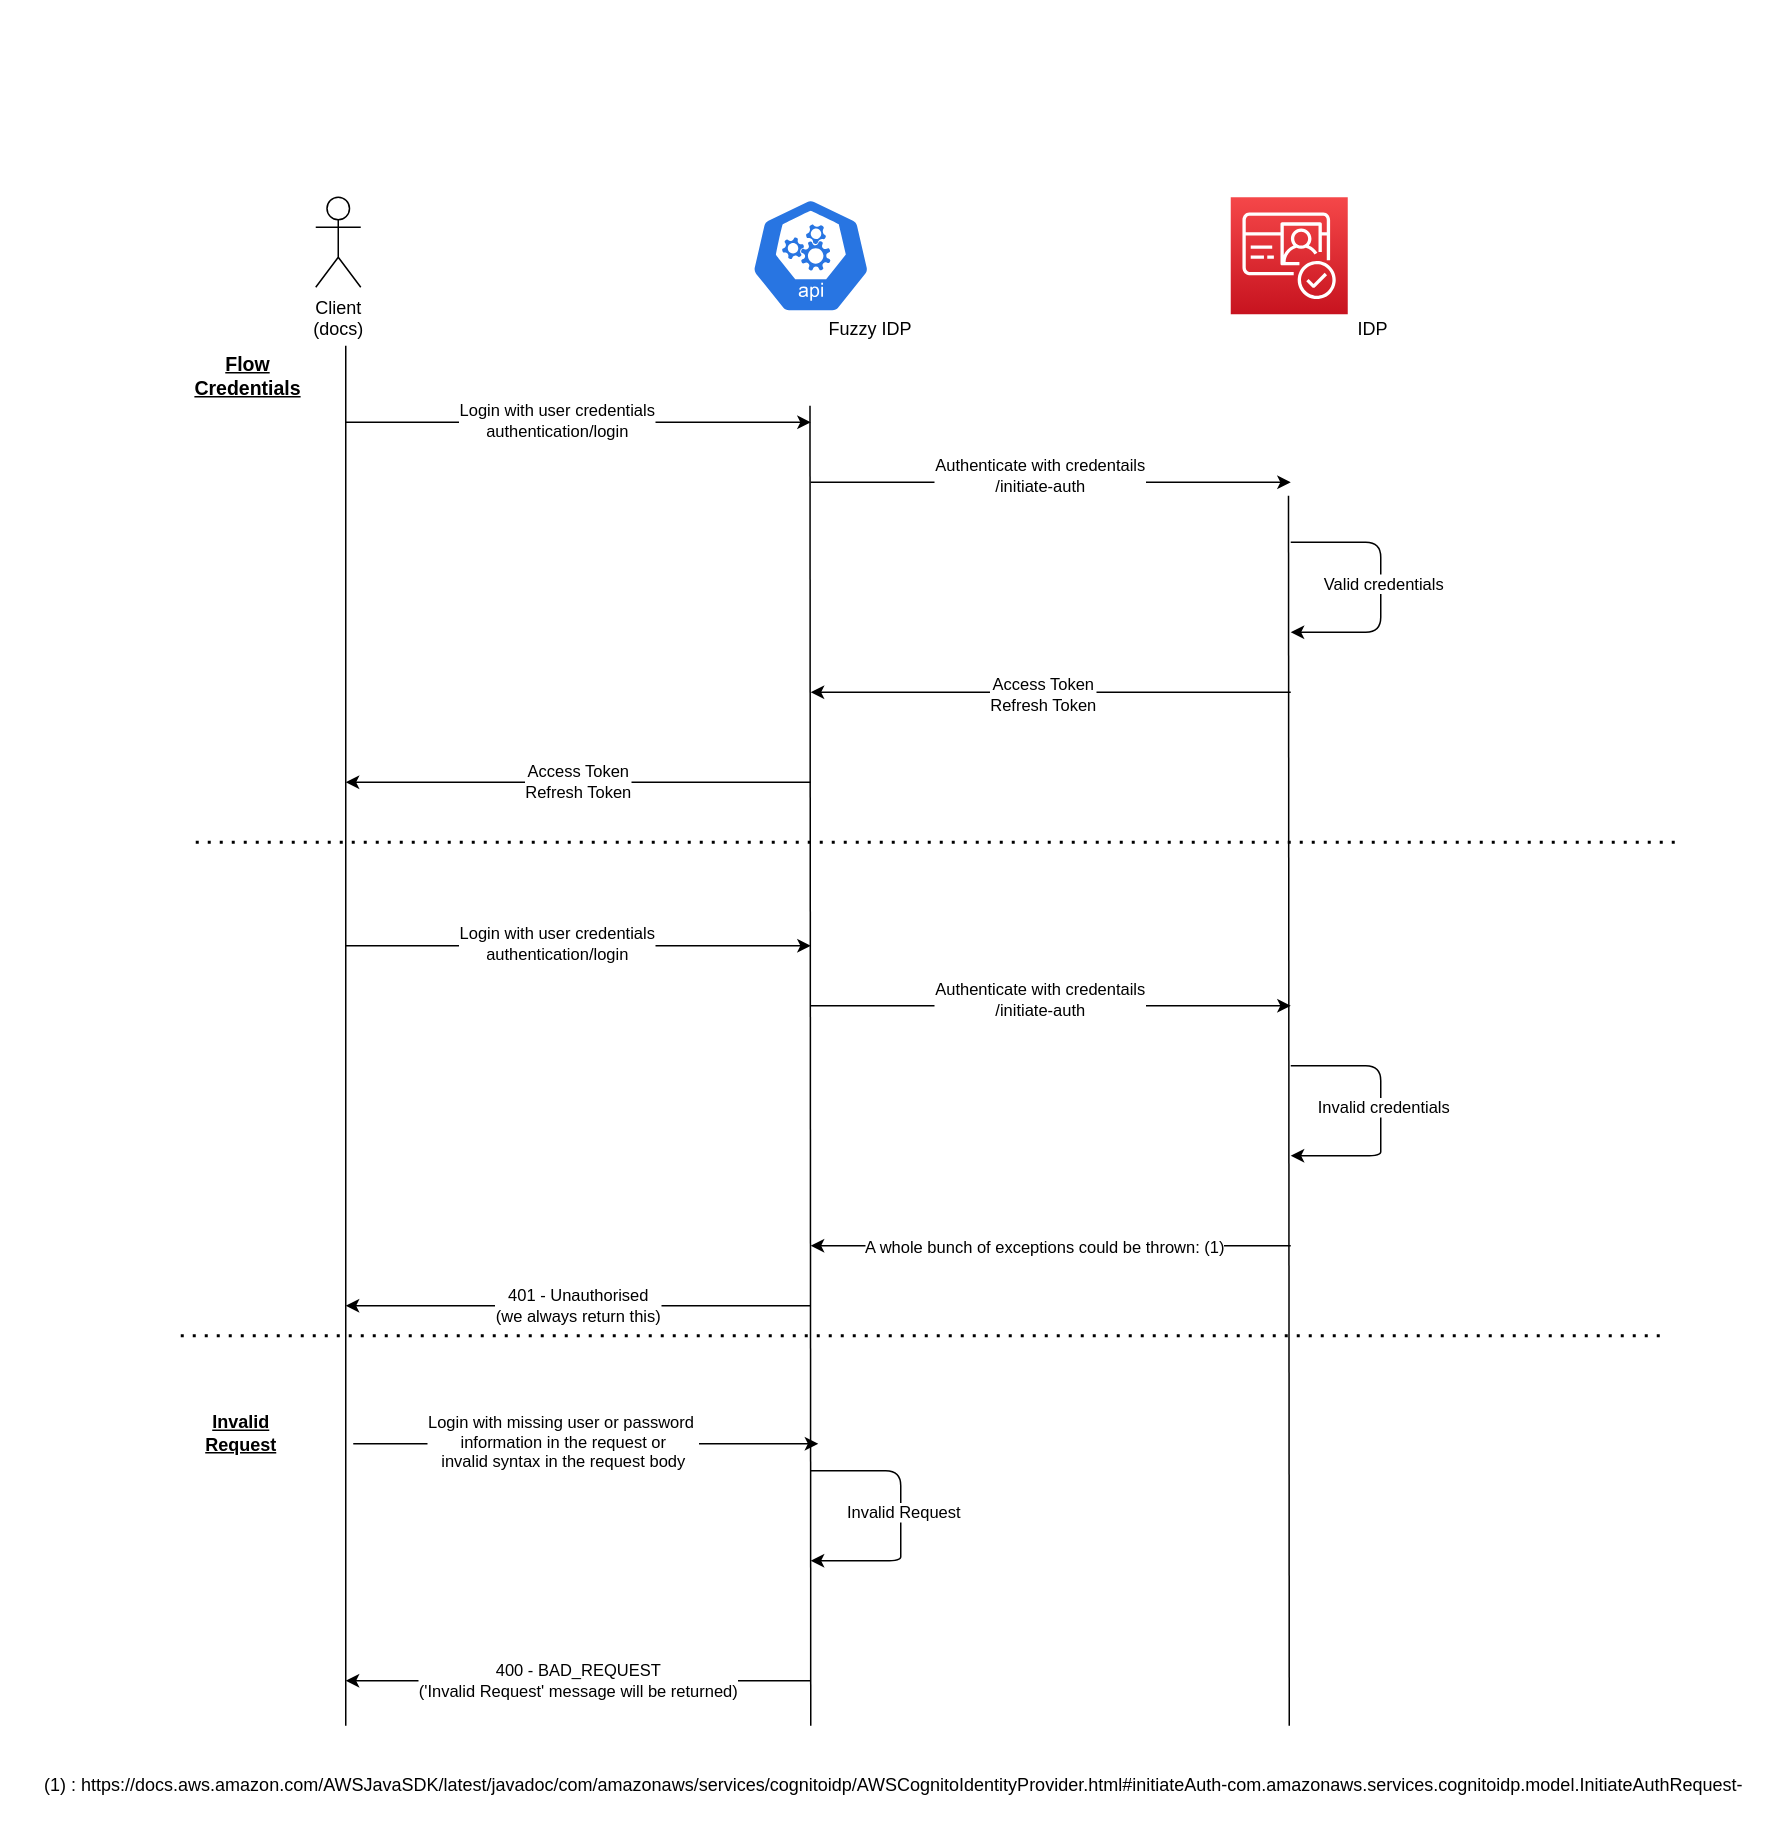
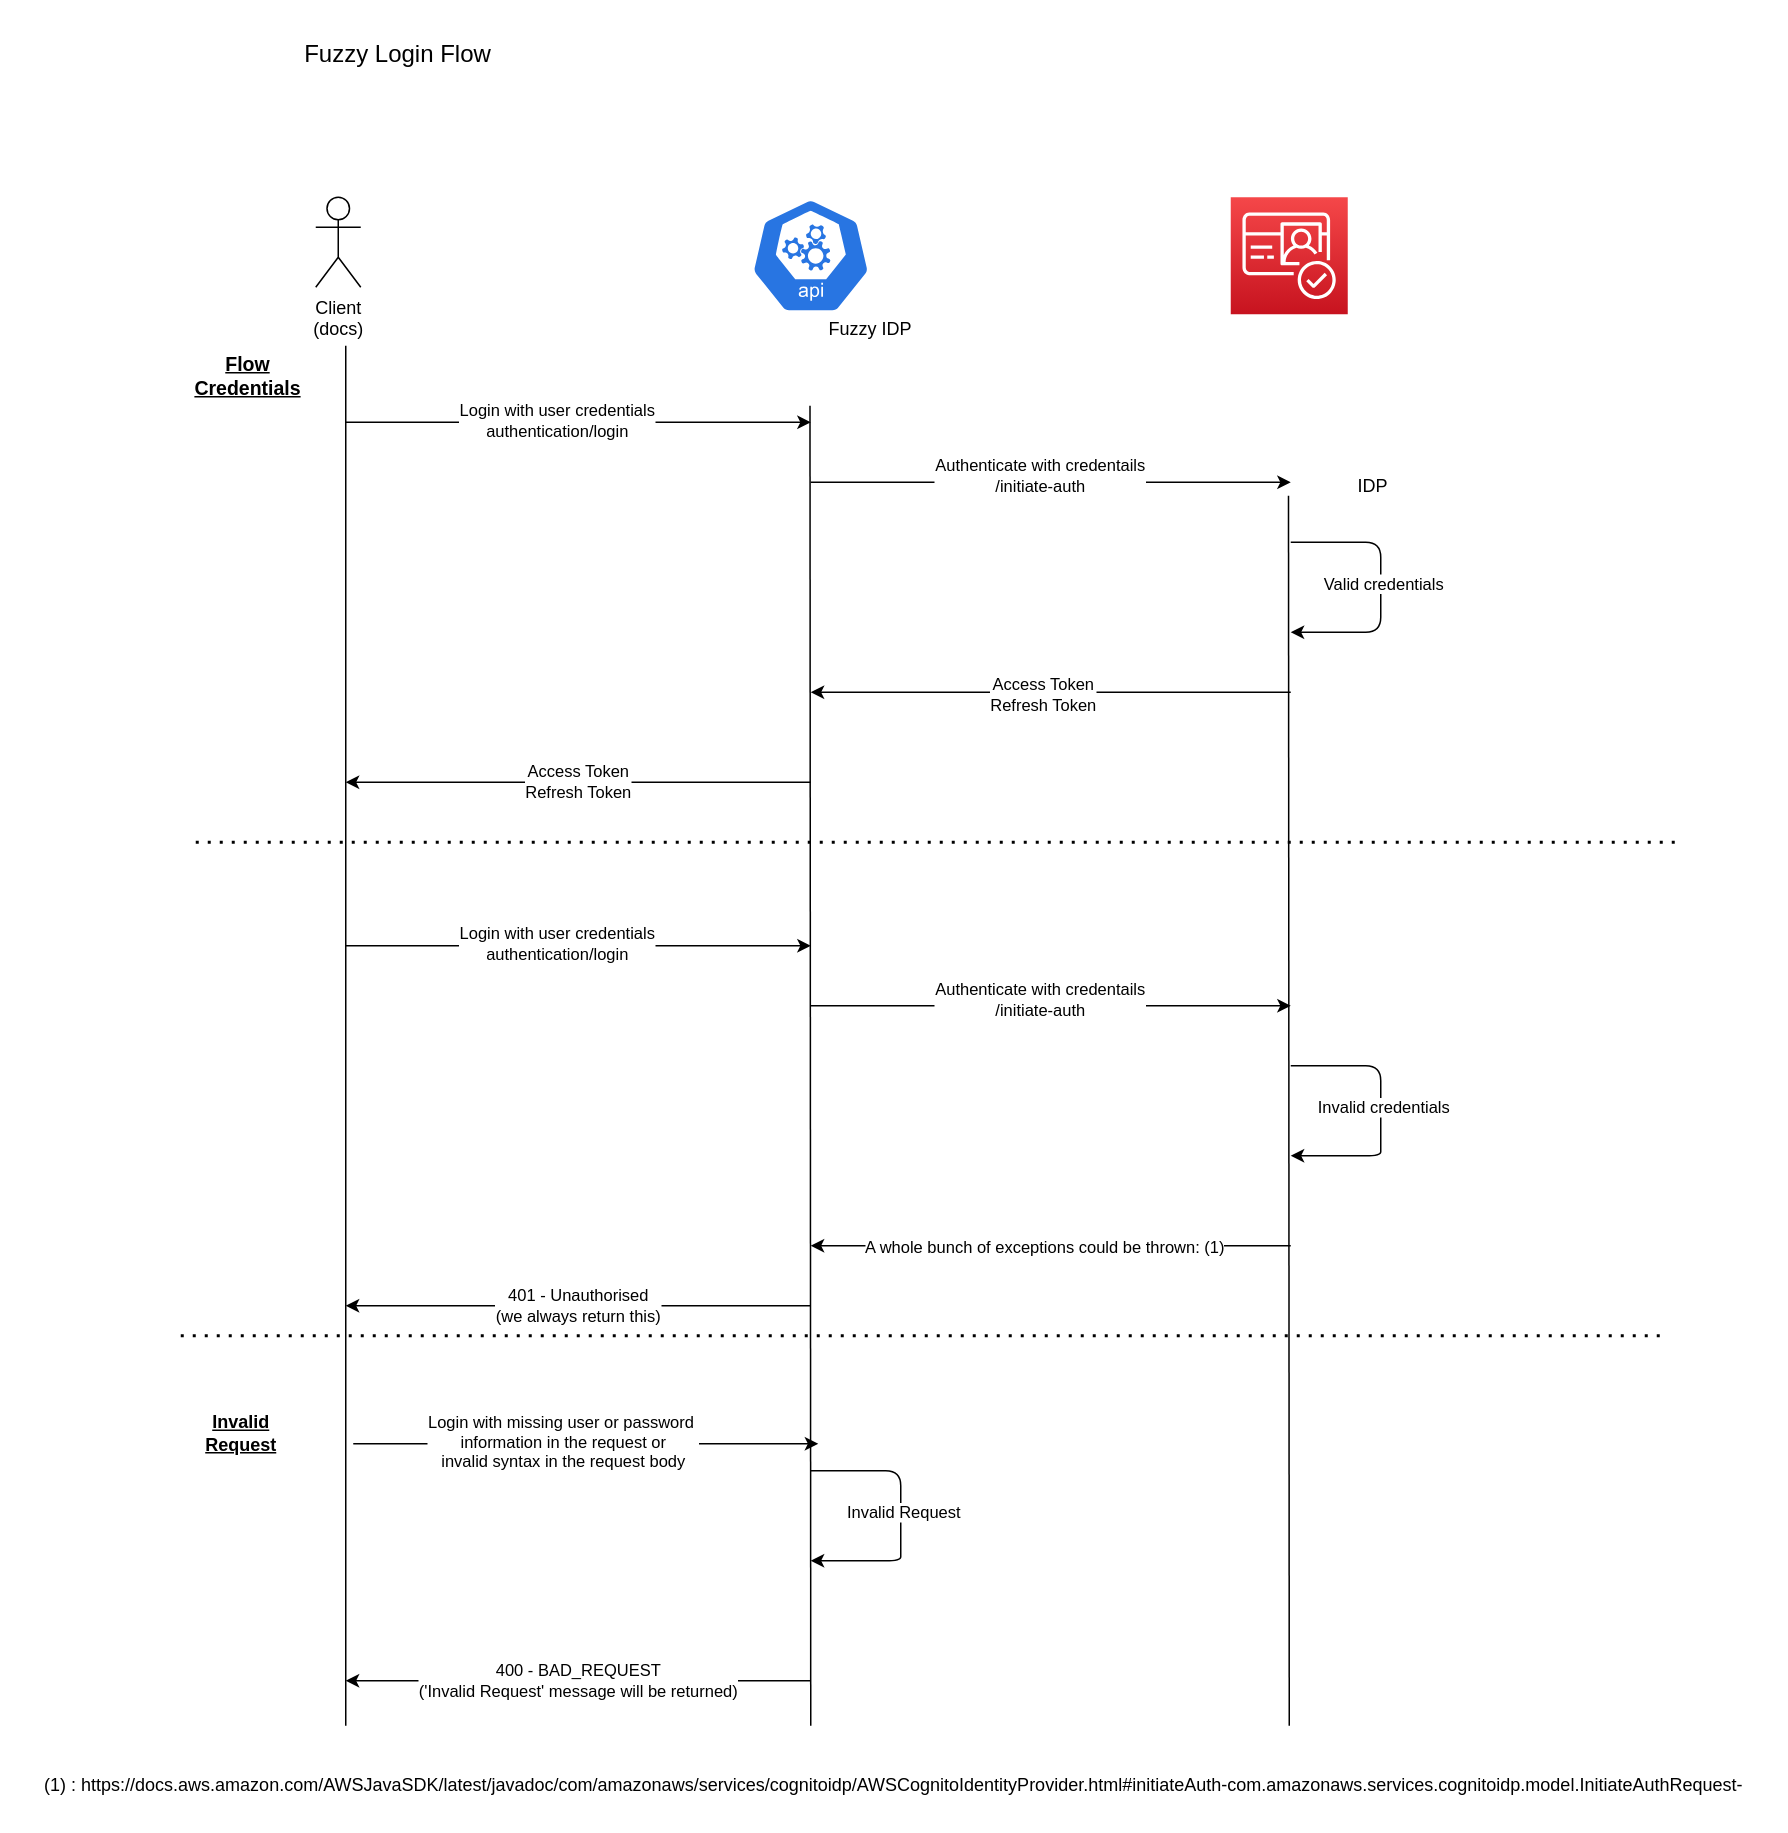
node "Fuzzy Login Flow": added
node "IDP": moved (1373, 329) -> (1373, 487)
